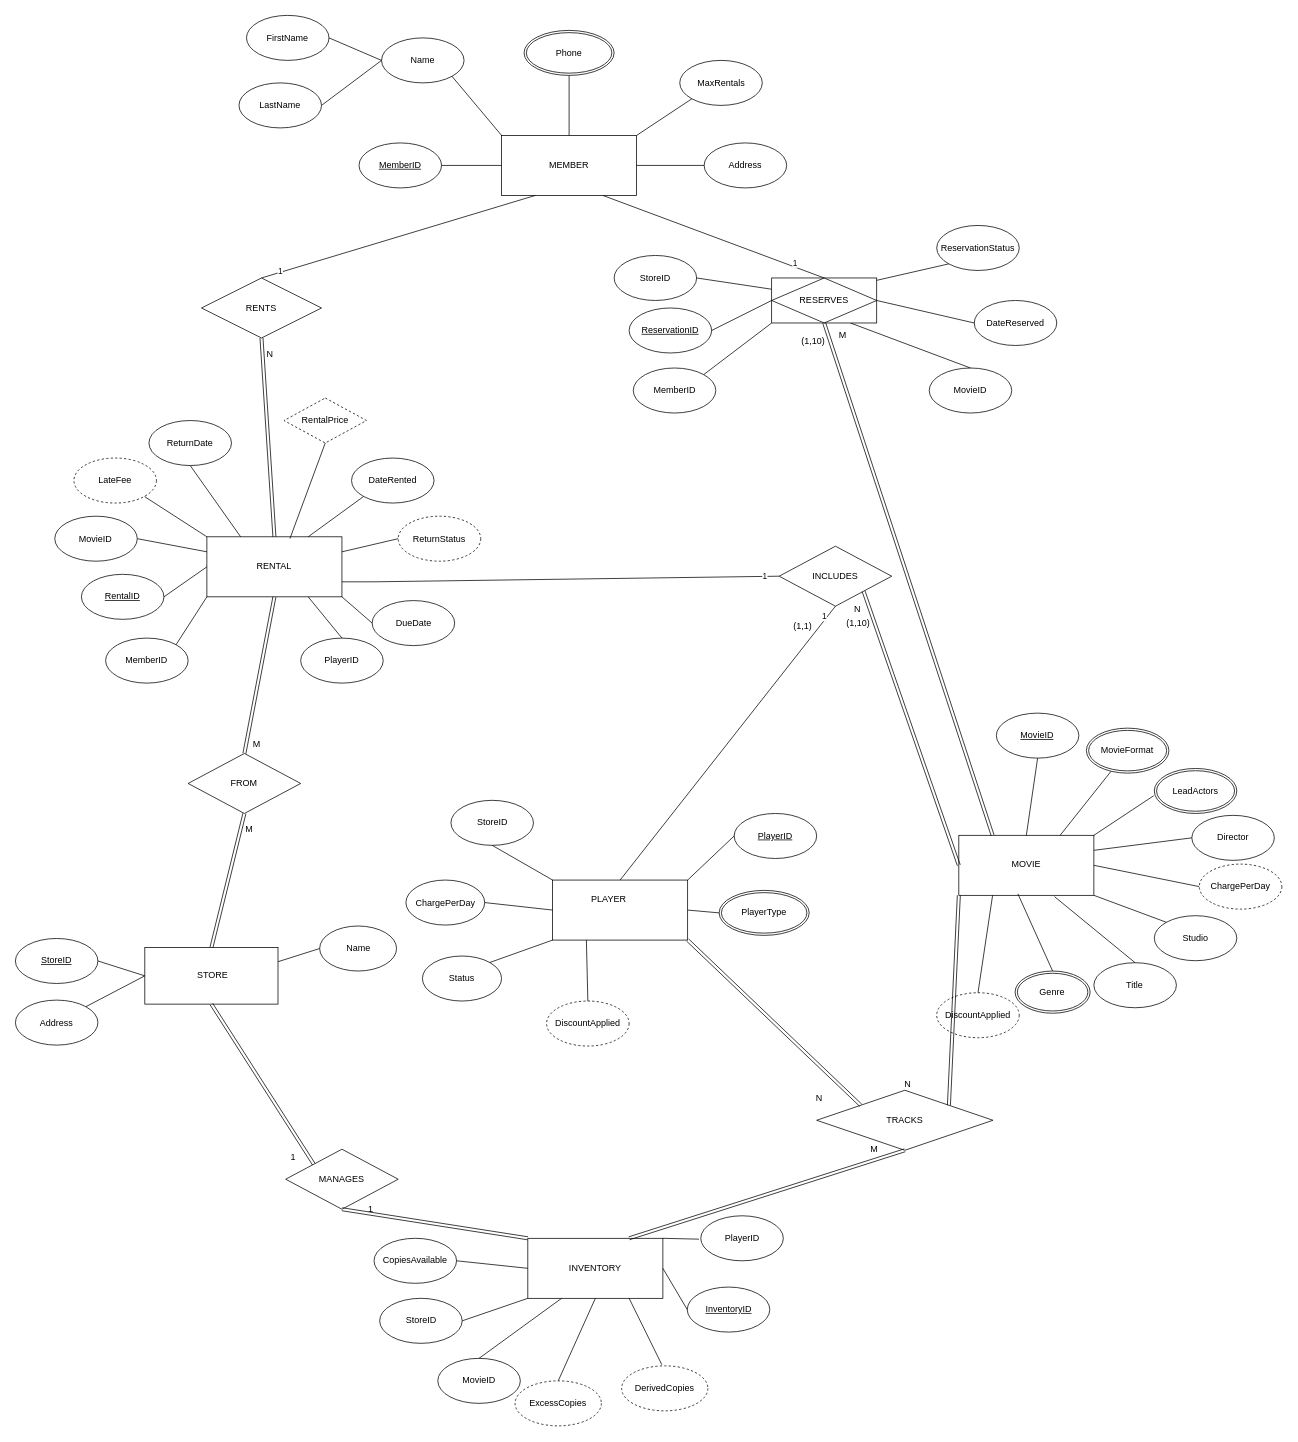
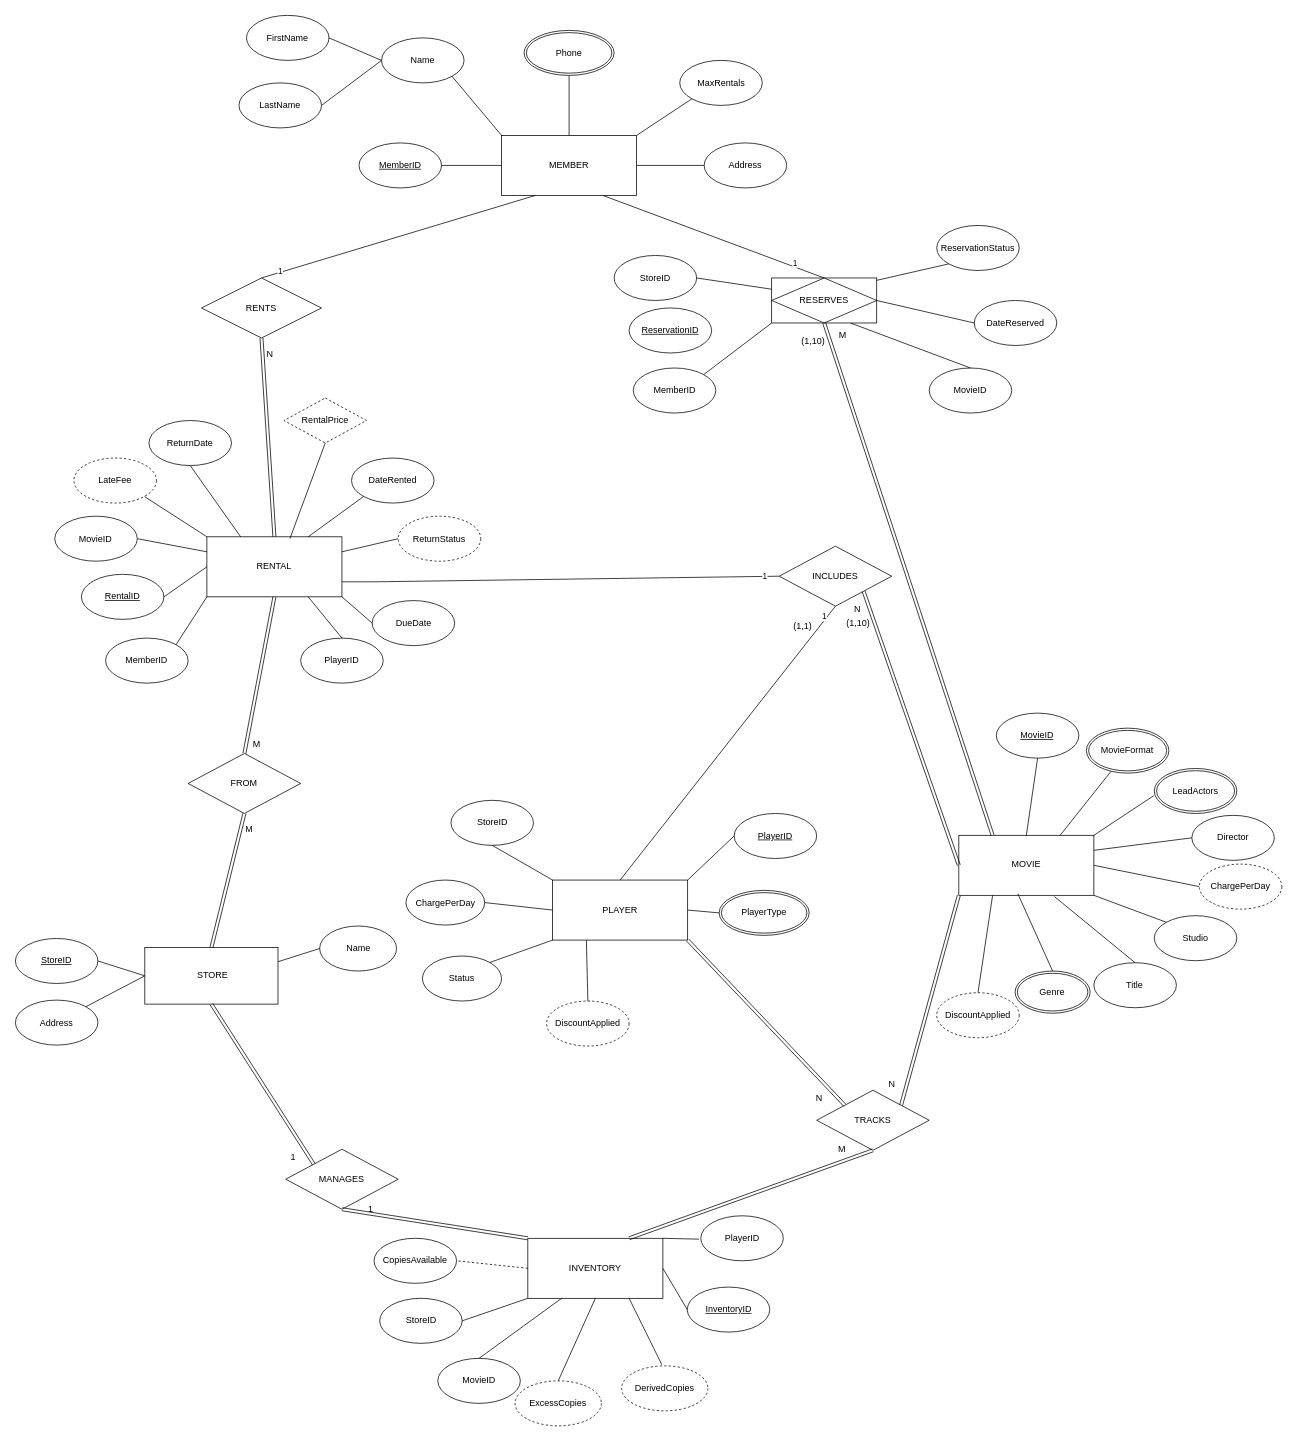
edge "RESERVES" -- "ReservationID": removed
node "PLAYER": moved (609, 899) -> (620, 910)
node "TRACKS": size 176x60 -> 113x60
edge "CopiesAvailable" -- "INVENTORY": style solid -> dashed
